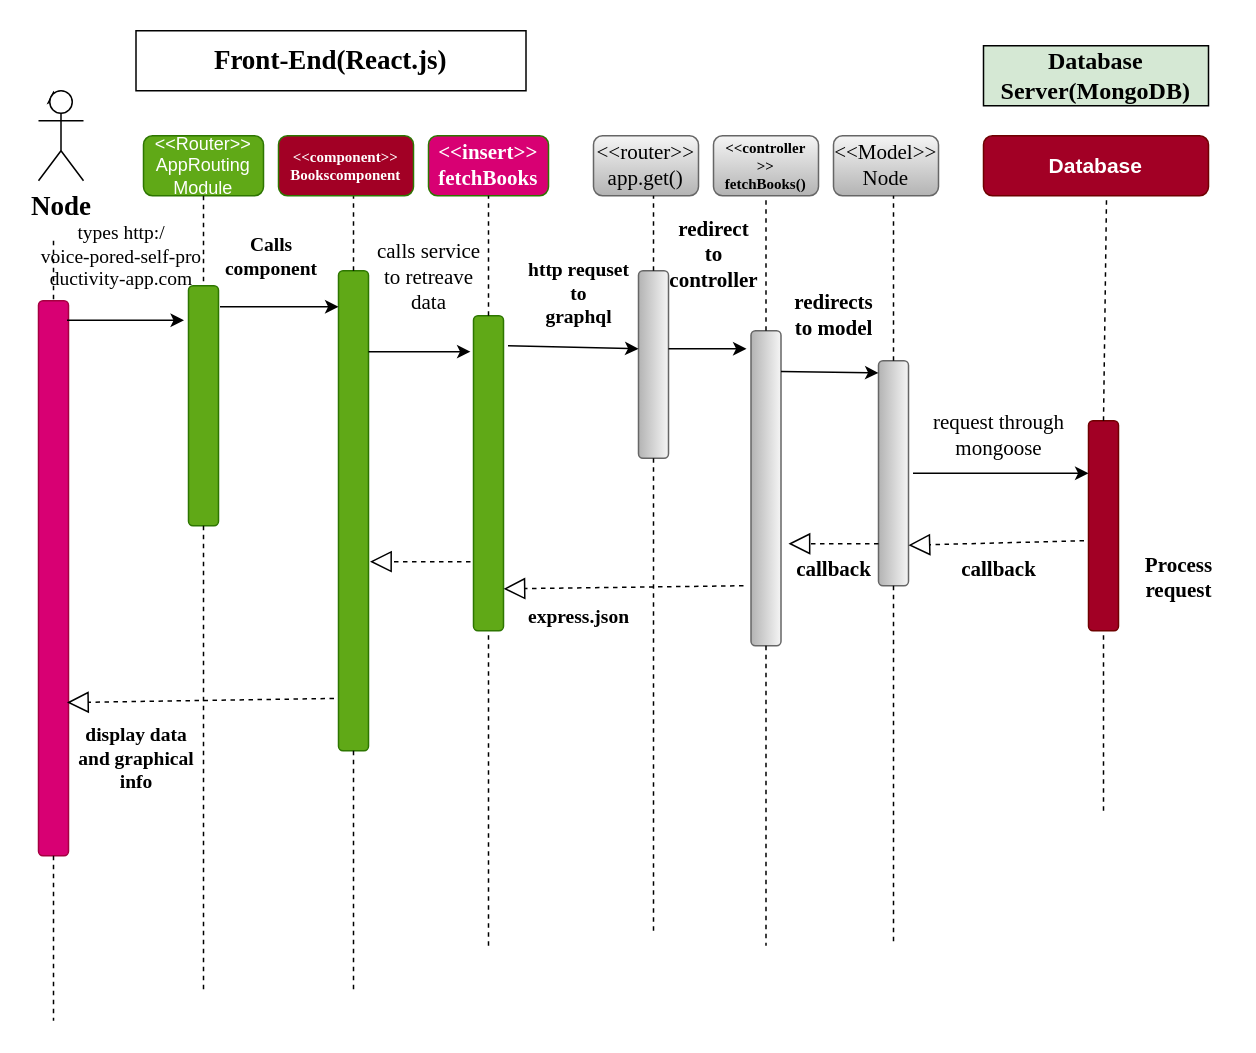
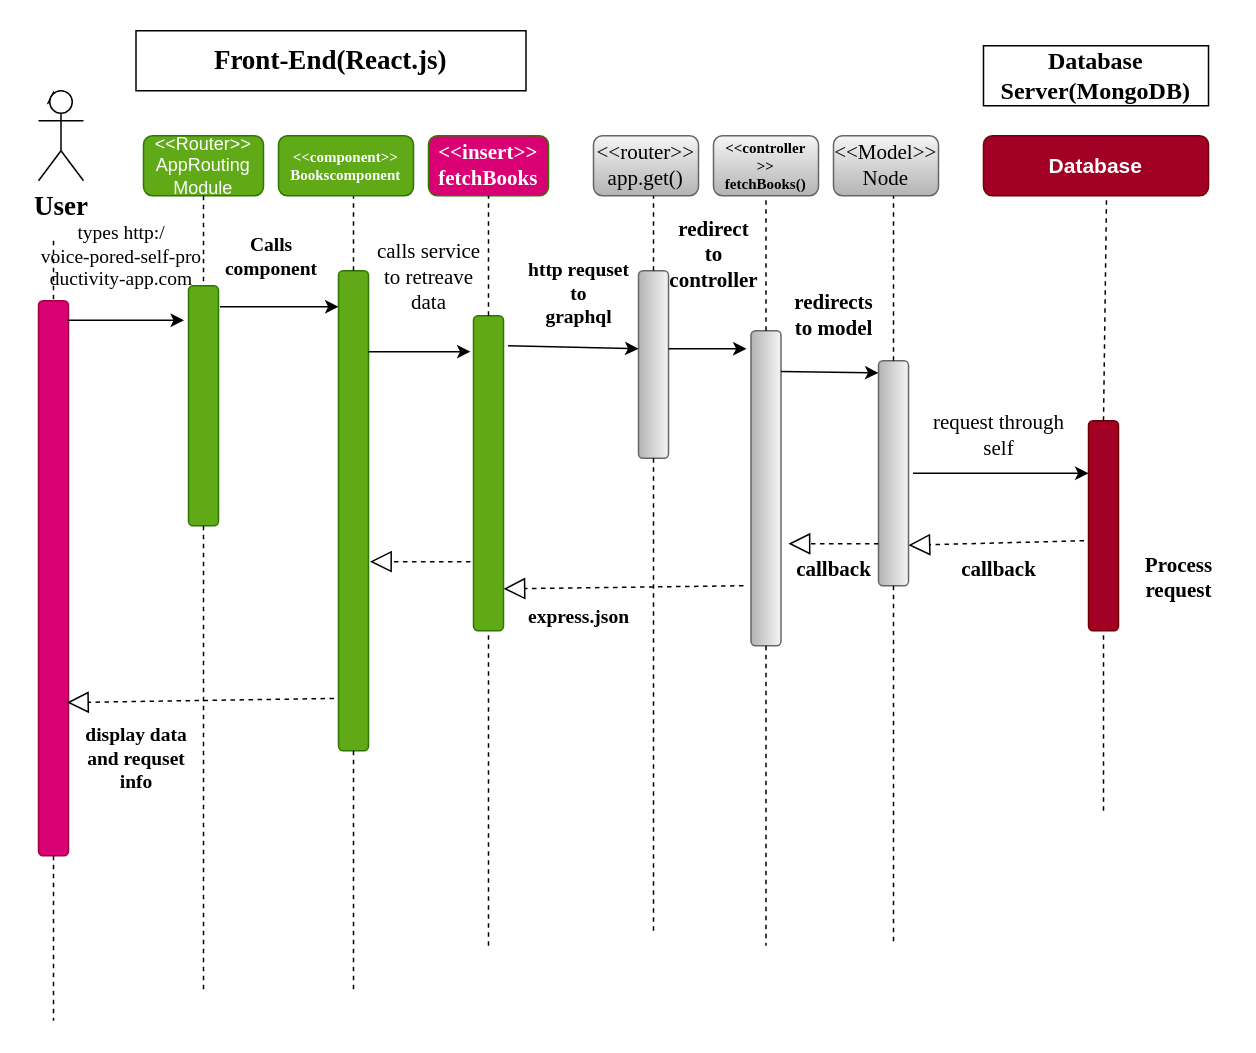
node "Database Server(MongoDB)": fillcolor #d5e8d4 -> #ffffff
node "<<component>> Bookscomponent": fillcolor #a20025 -> #60a917
node "Node": label "Node" -> "User"
node "request through mongoose": label "request through mongoose" -> "request through self"
node "display data and graphical info": label "display data and graphical info" -> "display data and requset info"
